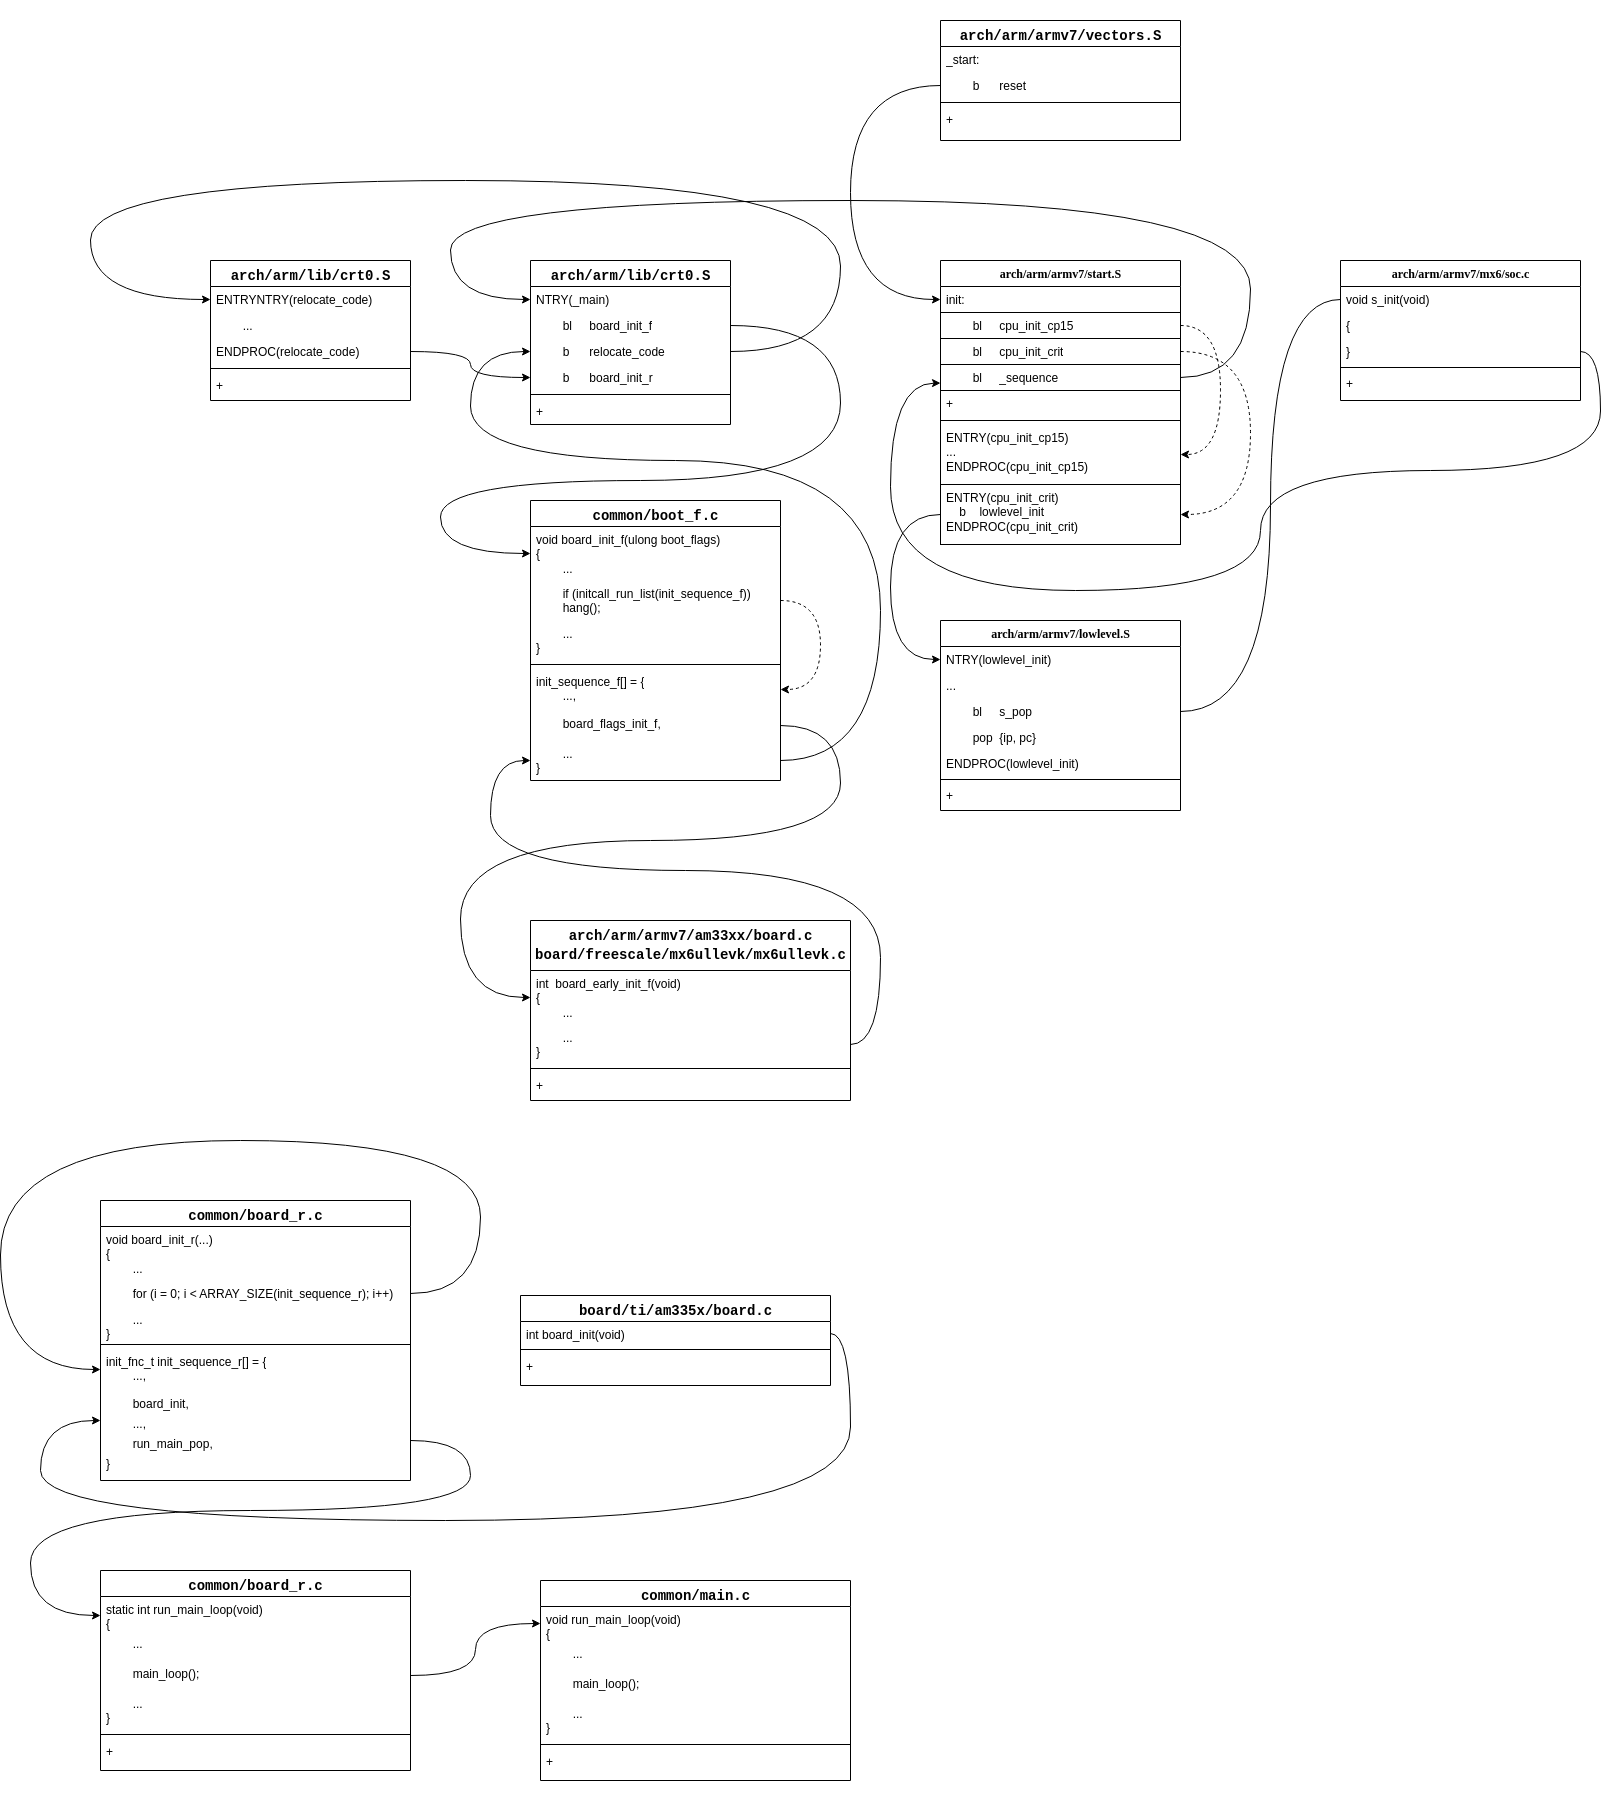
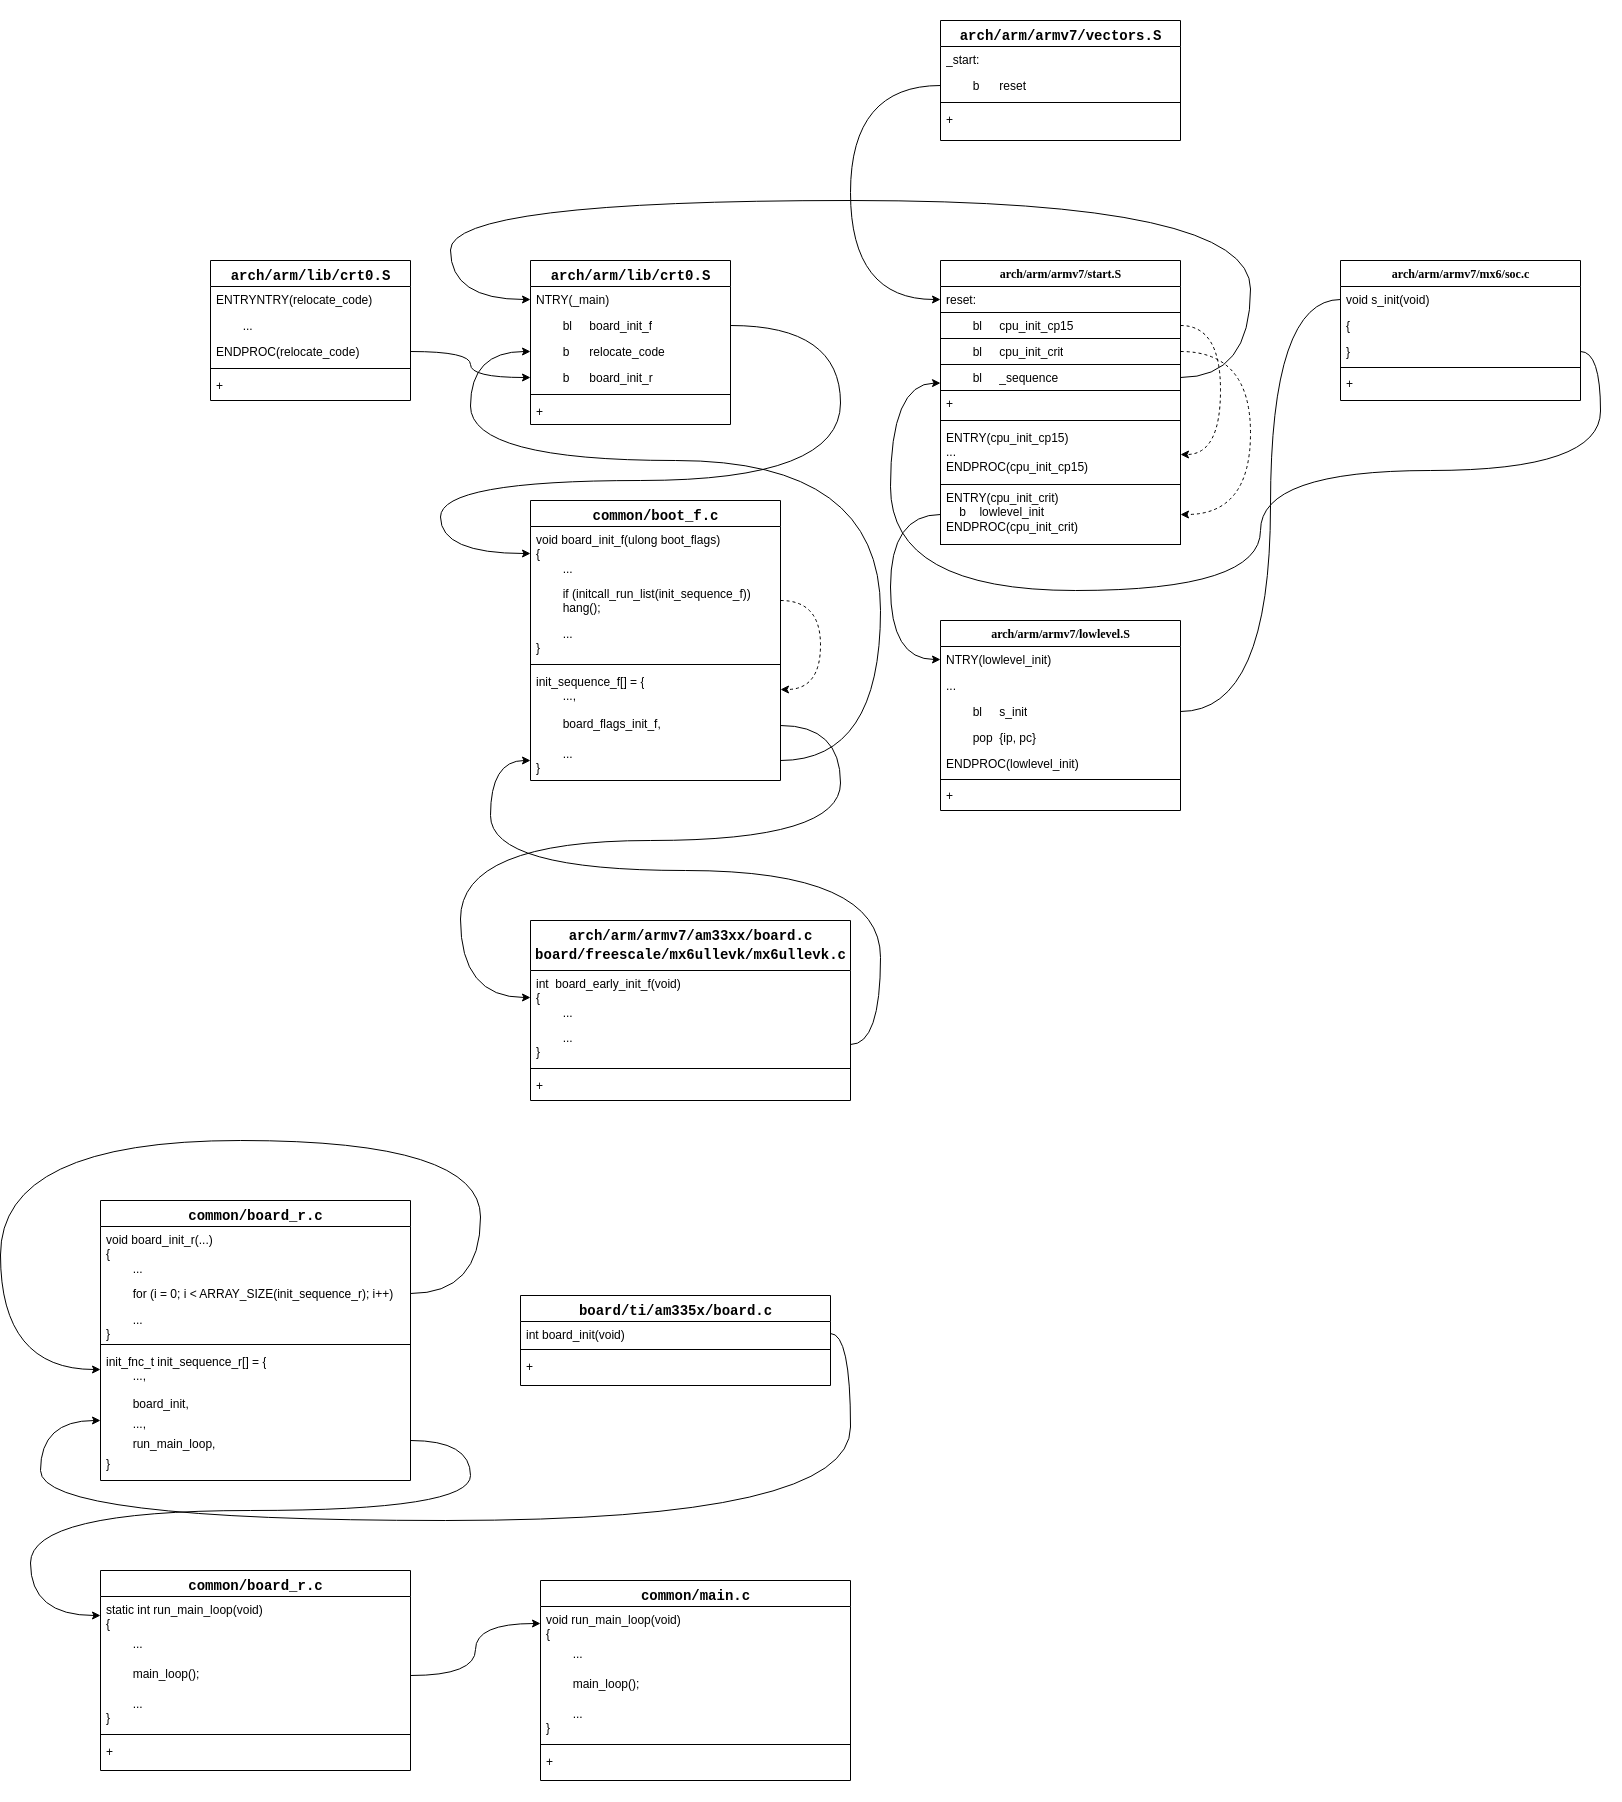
edge "b relocate_code" -> "ENTRYNTRY(relocate_code)": removed
node "init:": label "init:" -> "reset:"
node "bl s_pop": label "bl s_pop" -> "bl s_init"
node "run_main_pop,": label "run_main_pop," -> "run_main_loop,"
